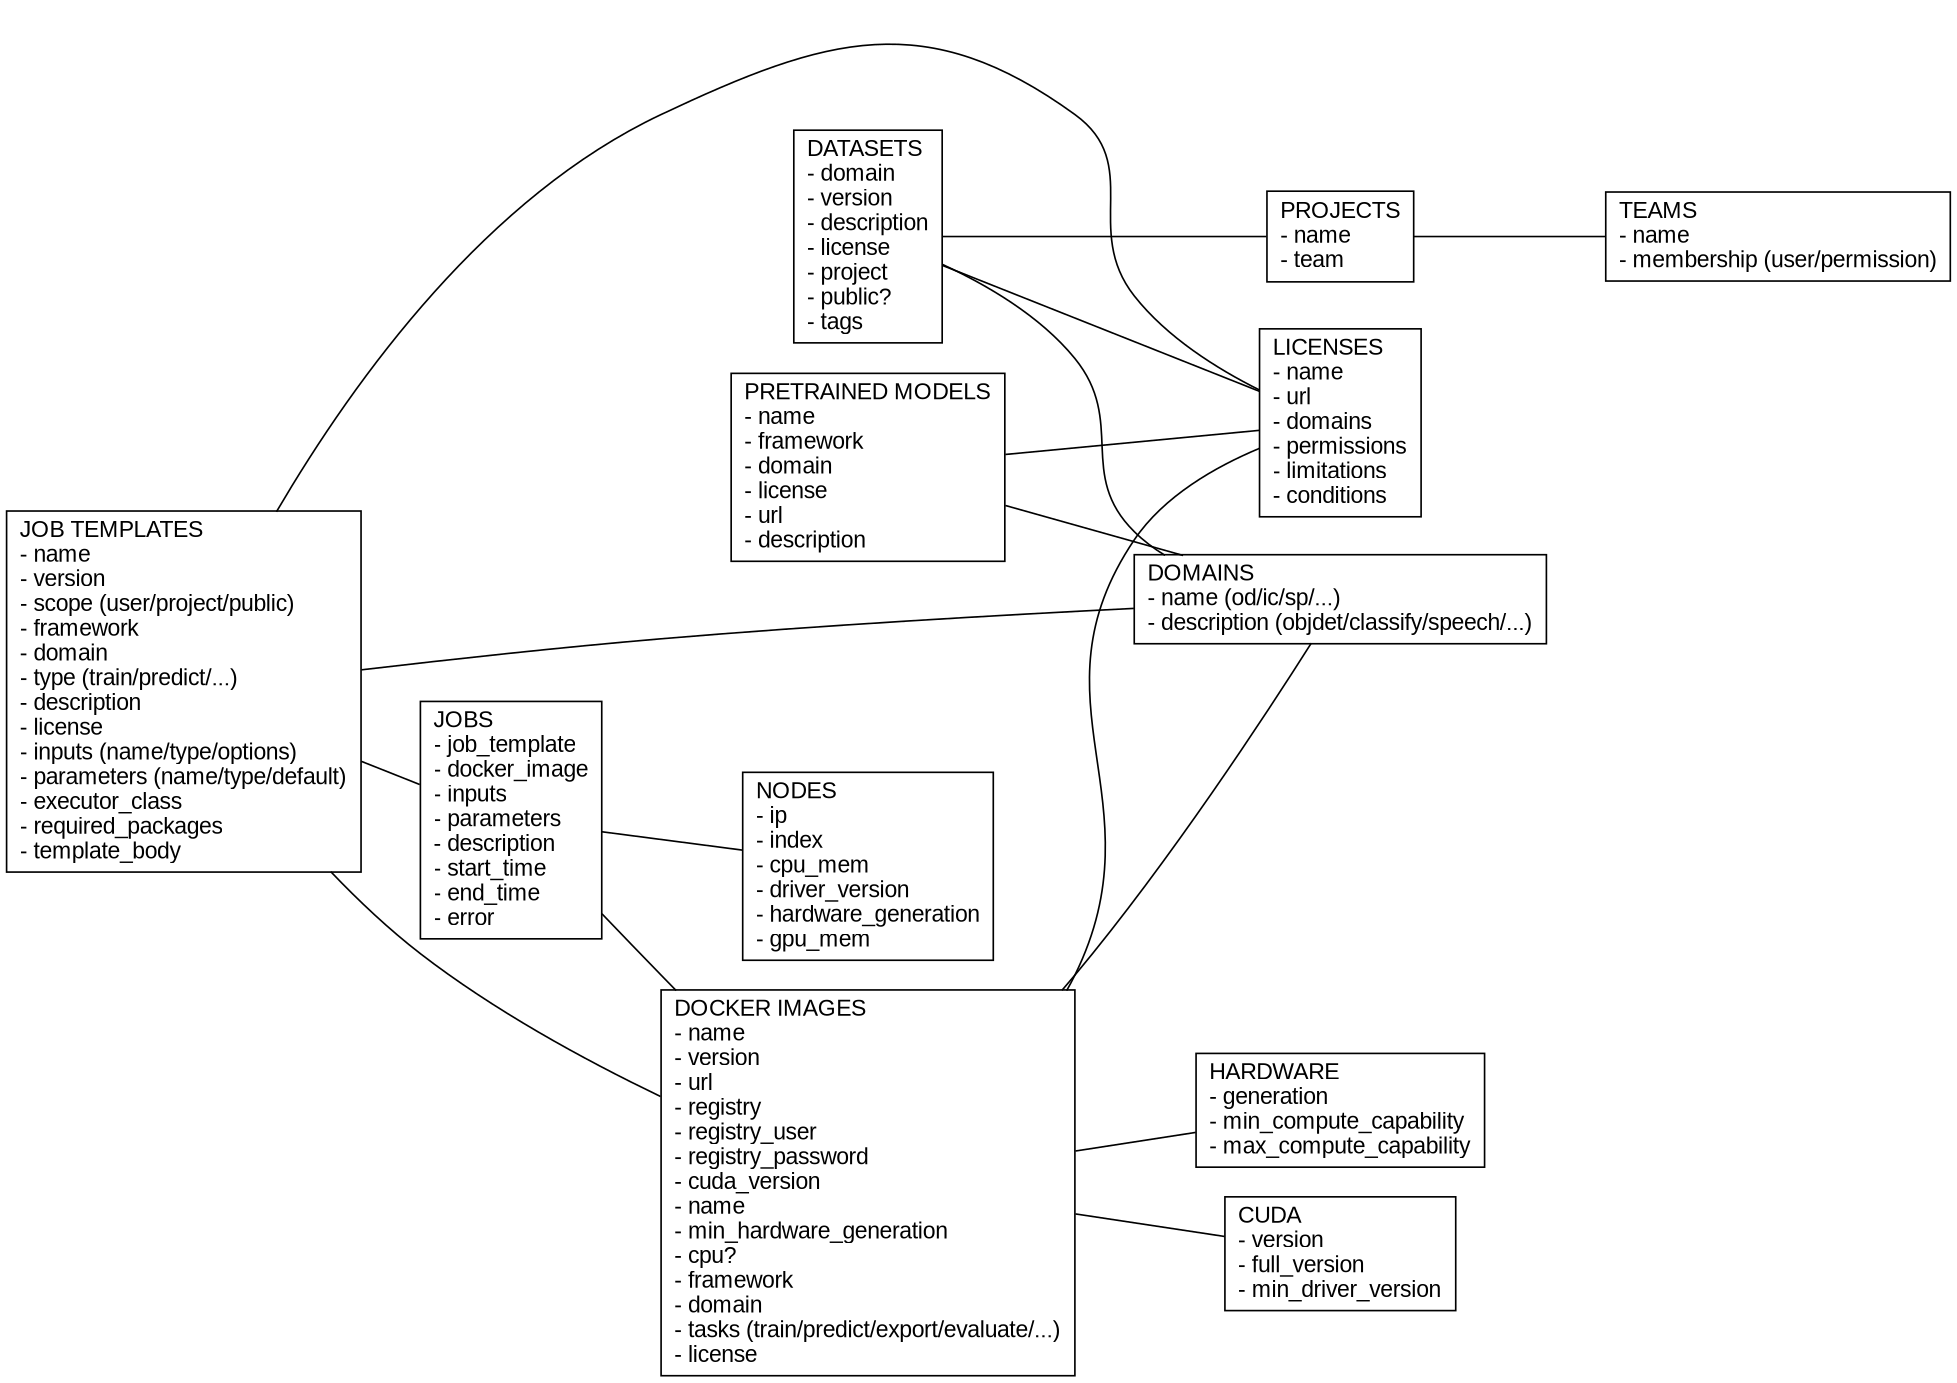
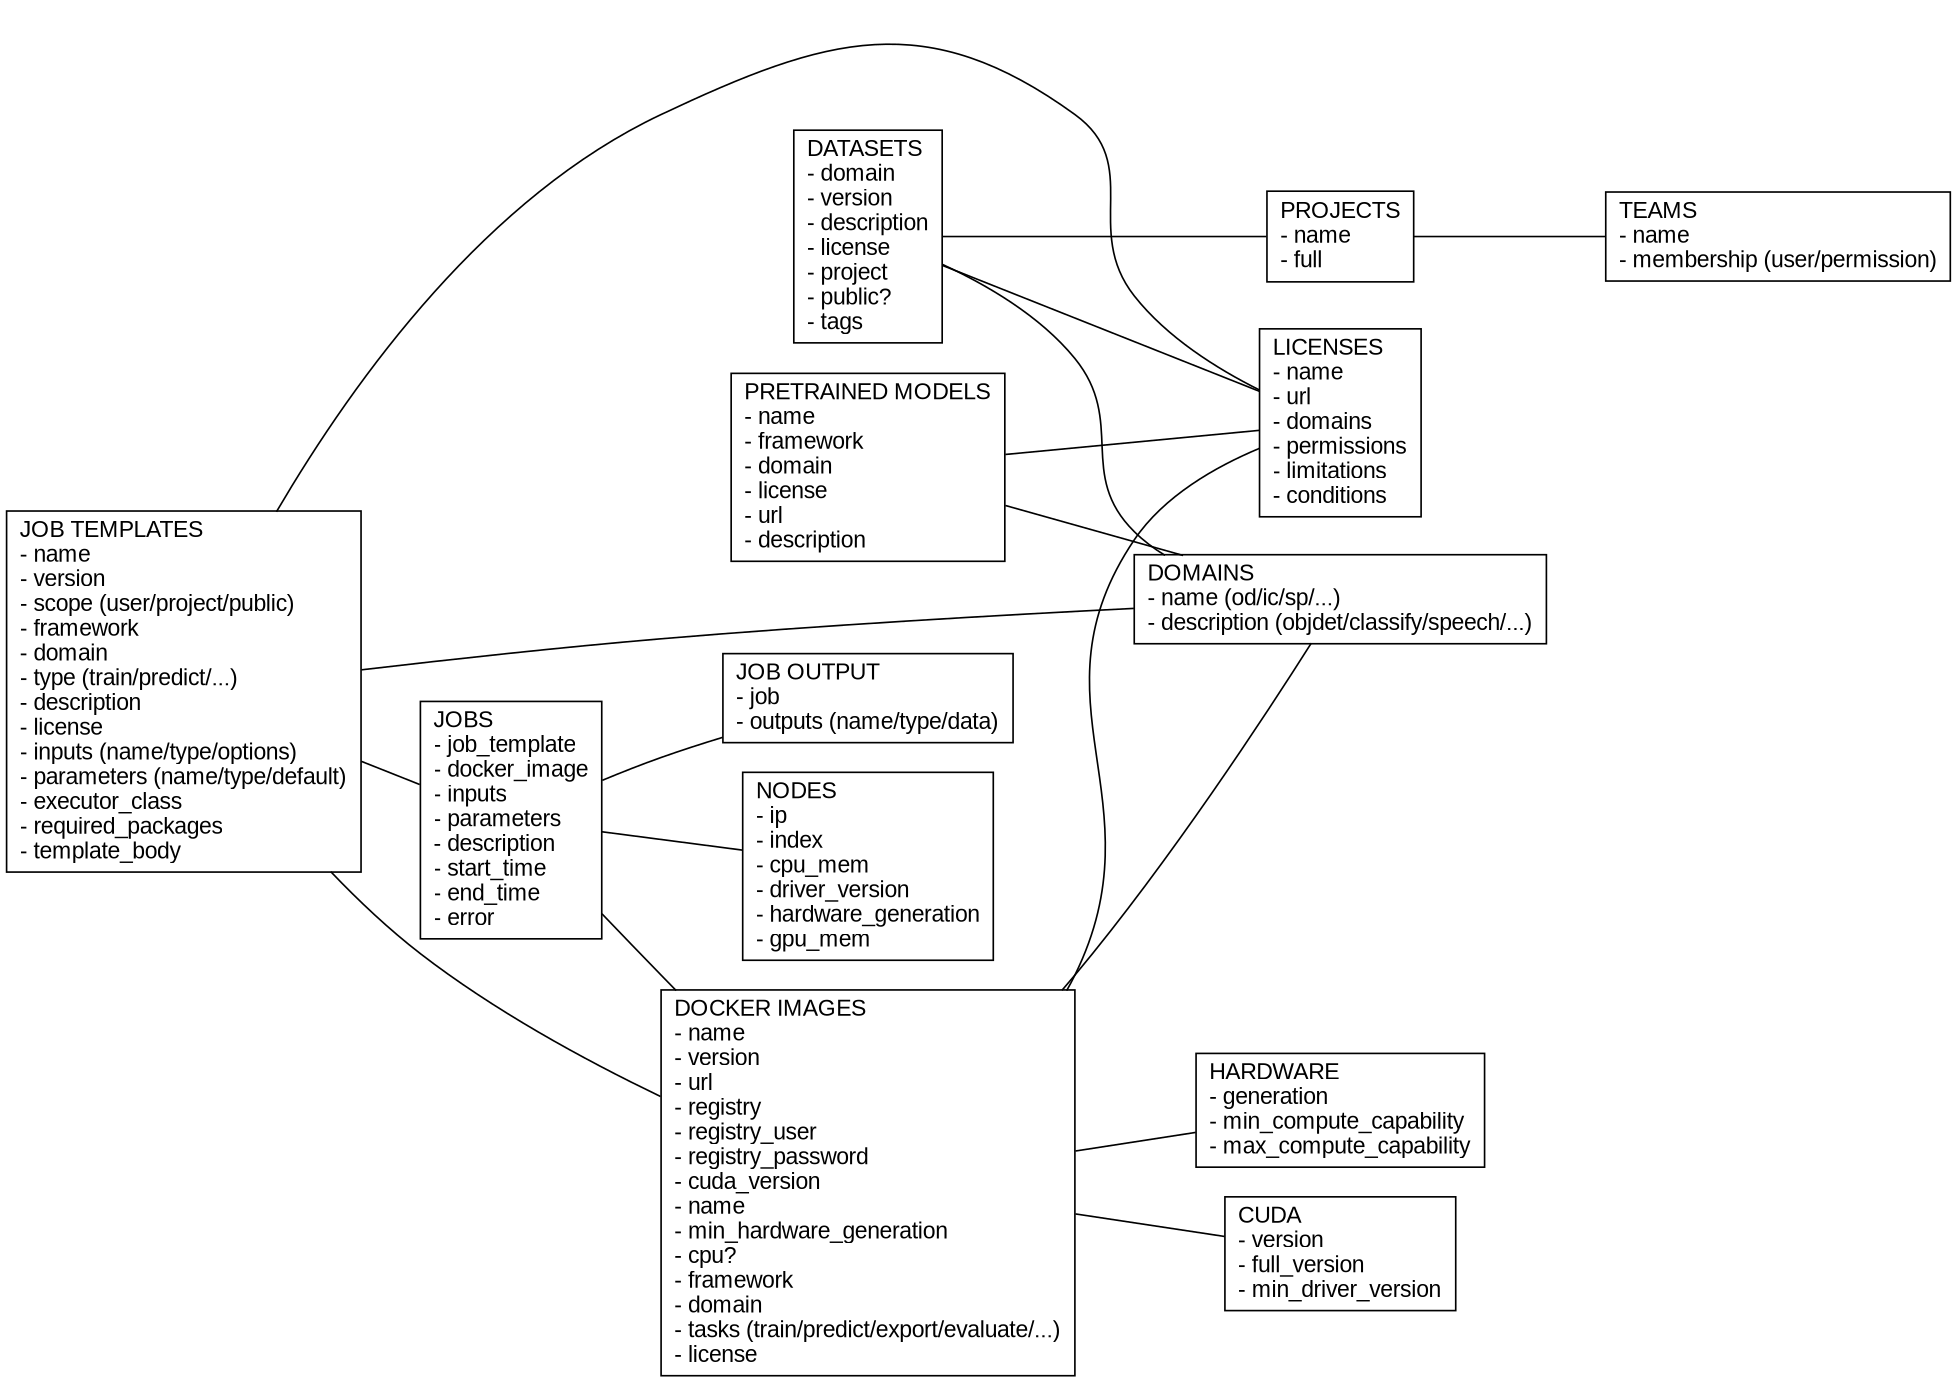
node "PROJECTS - name - team": label "PROJECTS - name - team" -> "PROJECTS - name - full"
node "JOB OUTPUT - job - outputs (name/type/data)": added
